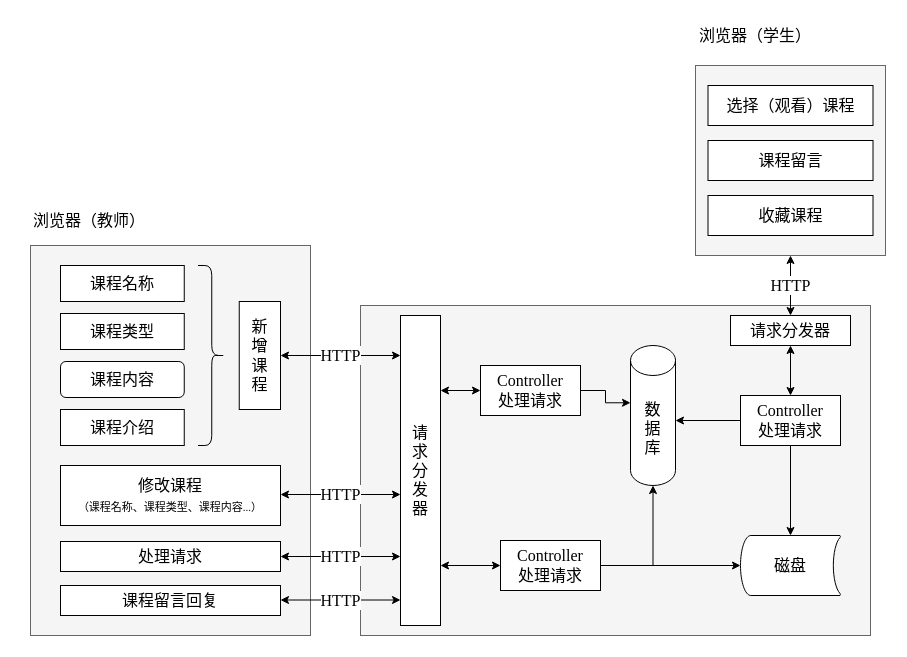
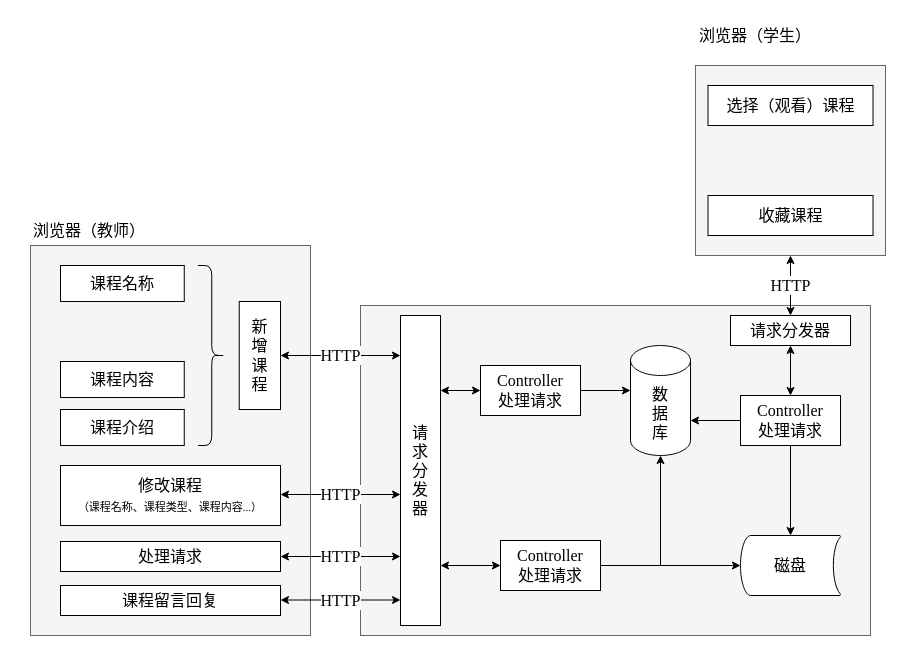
node "课程留言": removed
node "浏览器（教师）": moved (89, 221) -> (89, 231)
node "课程类型": removed
node "课程内容": shape rounded rectangle -> rectangle
node "数 据 库": size 45x140 -> 60x110
